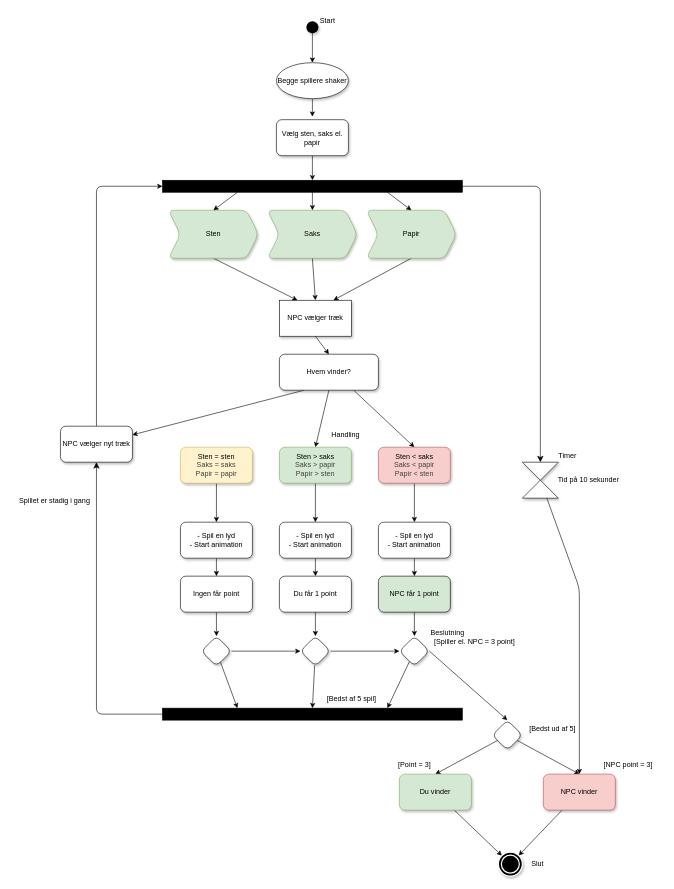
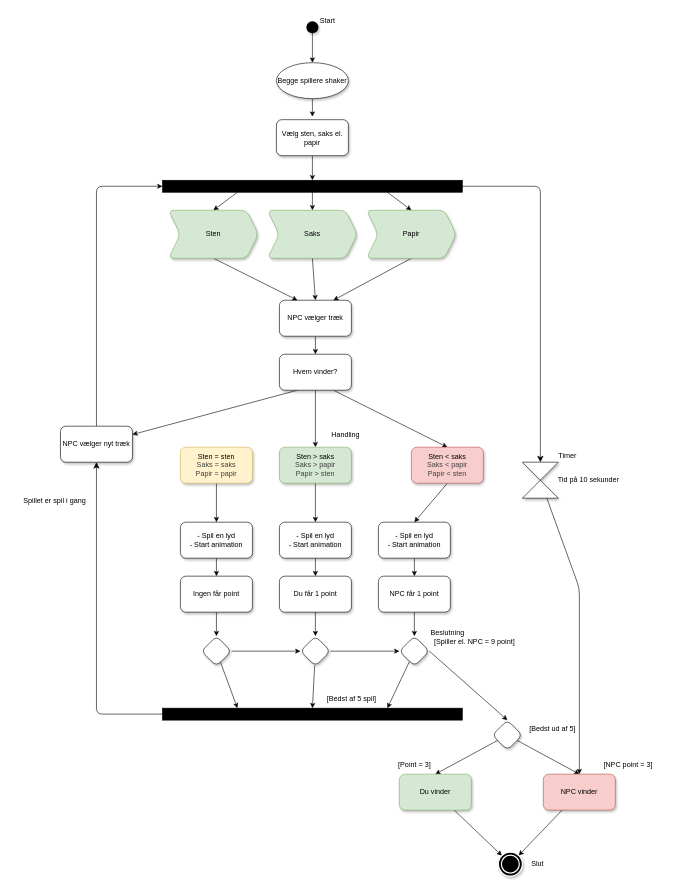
node "NPC vælger træk": shape rectangle -> rounded rectangle
node "Hvem vinder?": size 99x36 -> 72x36
node "Sten < saks Saks < papir Papir < sten": moved (414, 465) -> (447, 465)
node "Spillet er stadig i gang": label "Spillet er stadig i gang" -> "Spillet er spil i gang"
node "NPC får 1 point": fillcolor #d5e8d4 -> #ffffff
node "[Spiller el. NPC = 3 point]": label "[Spiller el. NPC = 3 point]" -> "[Spiller el. NPC = 9 point]"
